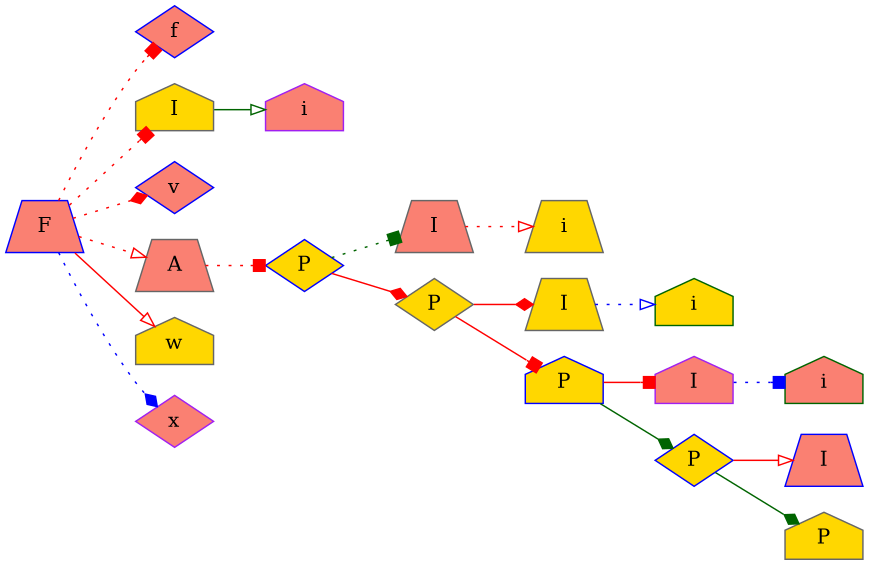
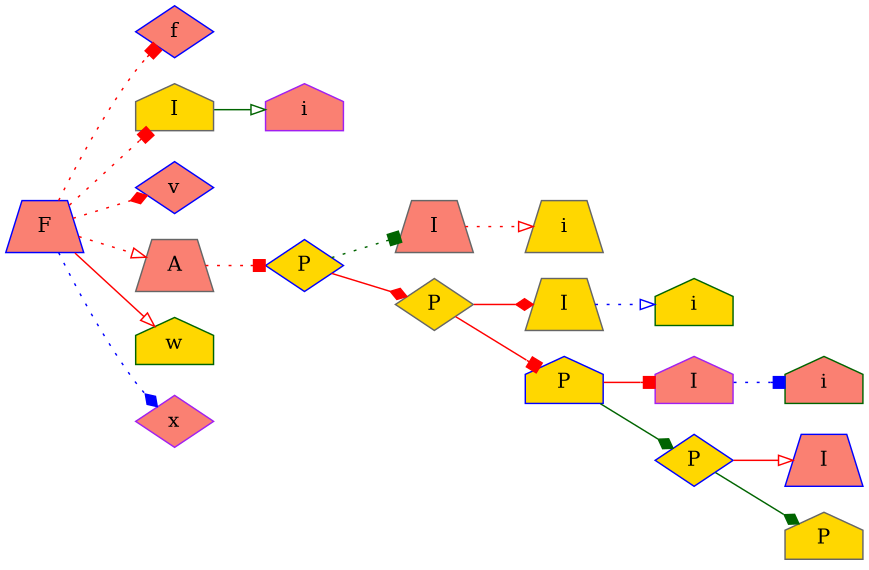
node "w": color gray40 -> darkgreen
